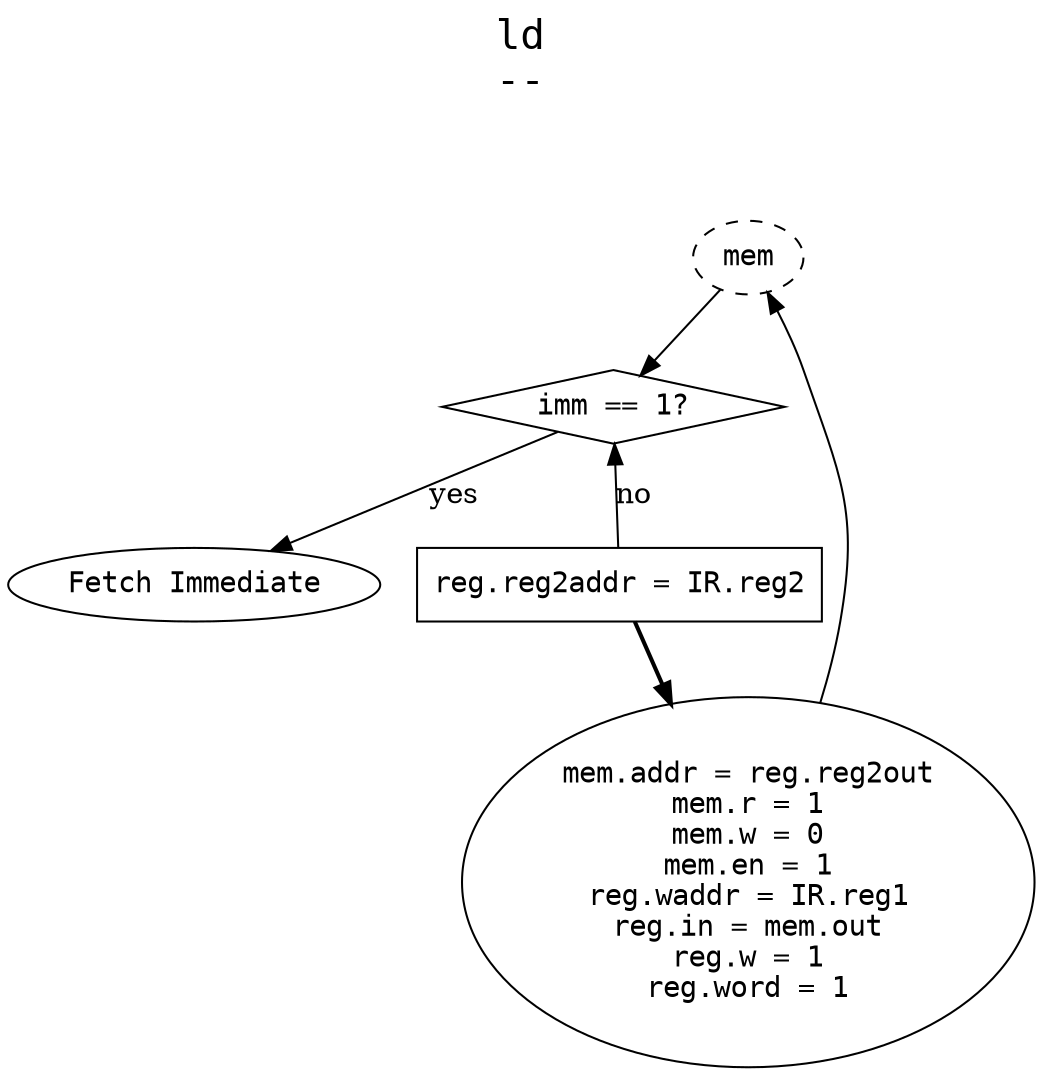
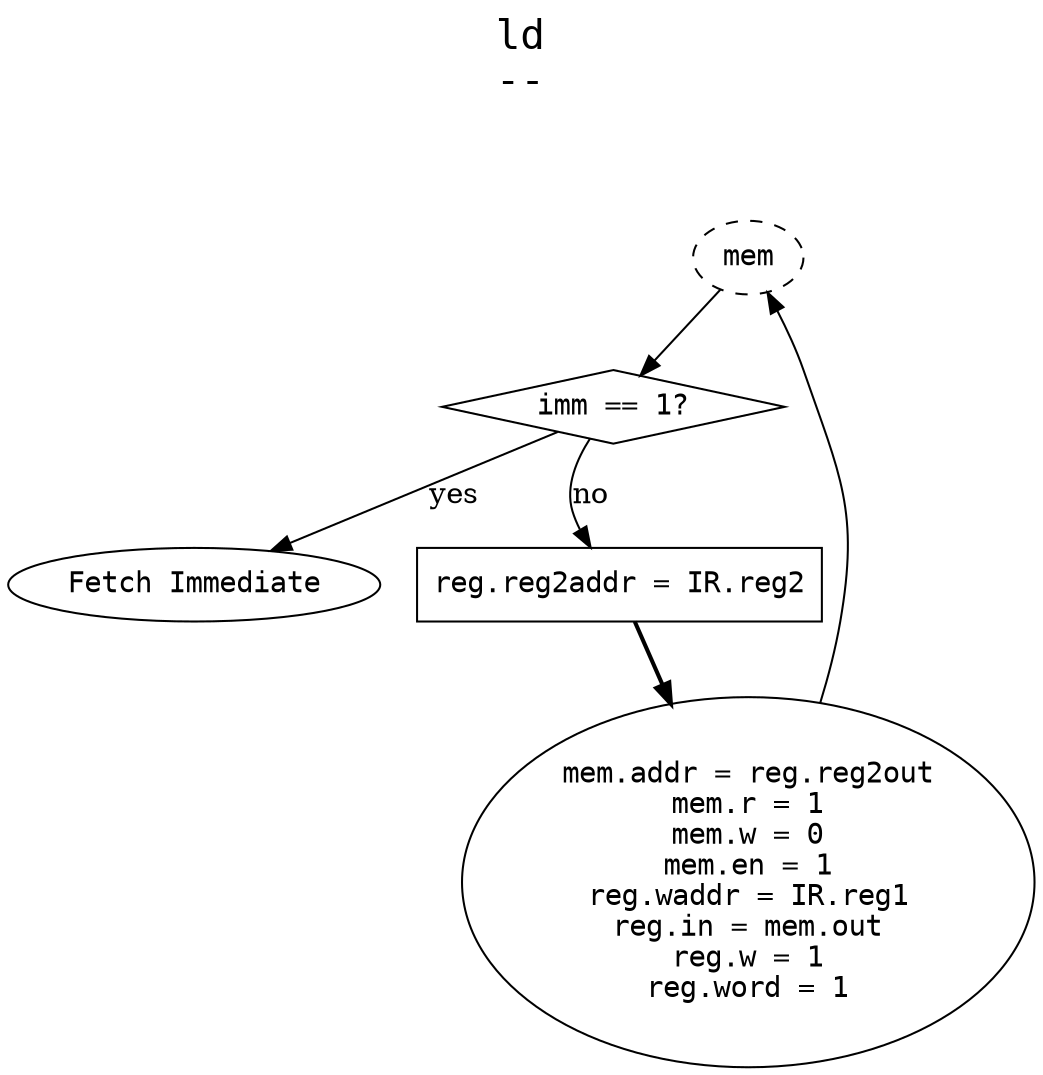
edge "reg.reg2addr = IR.reg2" -> "imm == 1?": reversed
